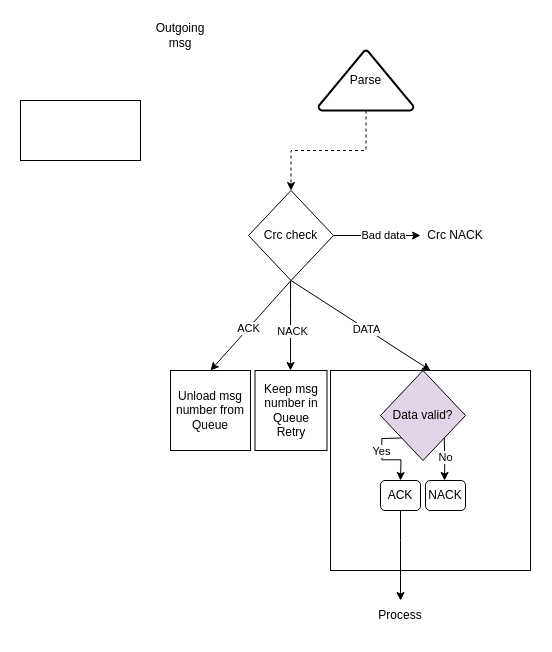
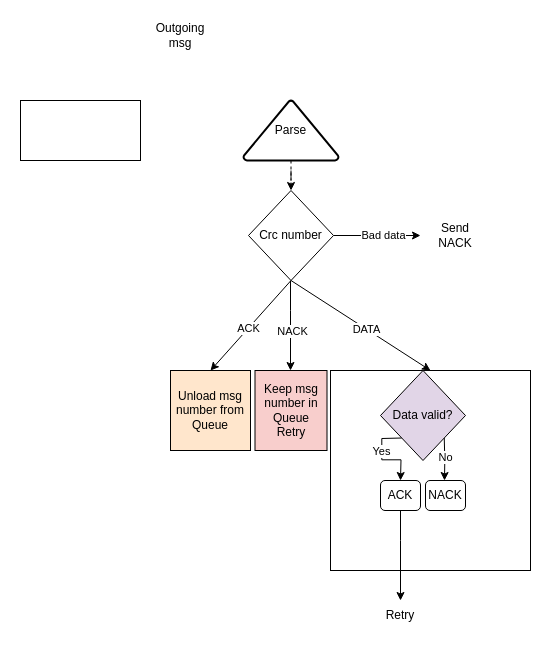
node "Parse": moved (366, 81) -> (291, 131)
node "Crc check": label "Crc check" -> "Crc number"
node "Crc NACK": label "Crc NACK" -> "Send NACK"
node "Unload msg number from Queue": fillcolor #ffffff -> #ffe6cc
node "Keep msg number in Queue Retry": fillcolor #ffffff -> #f8cecc
node "Process": label "Process" -> "Retry"
